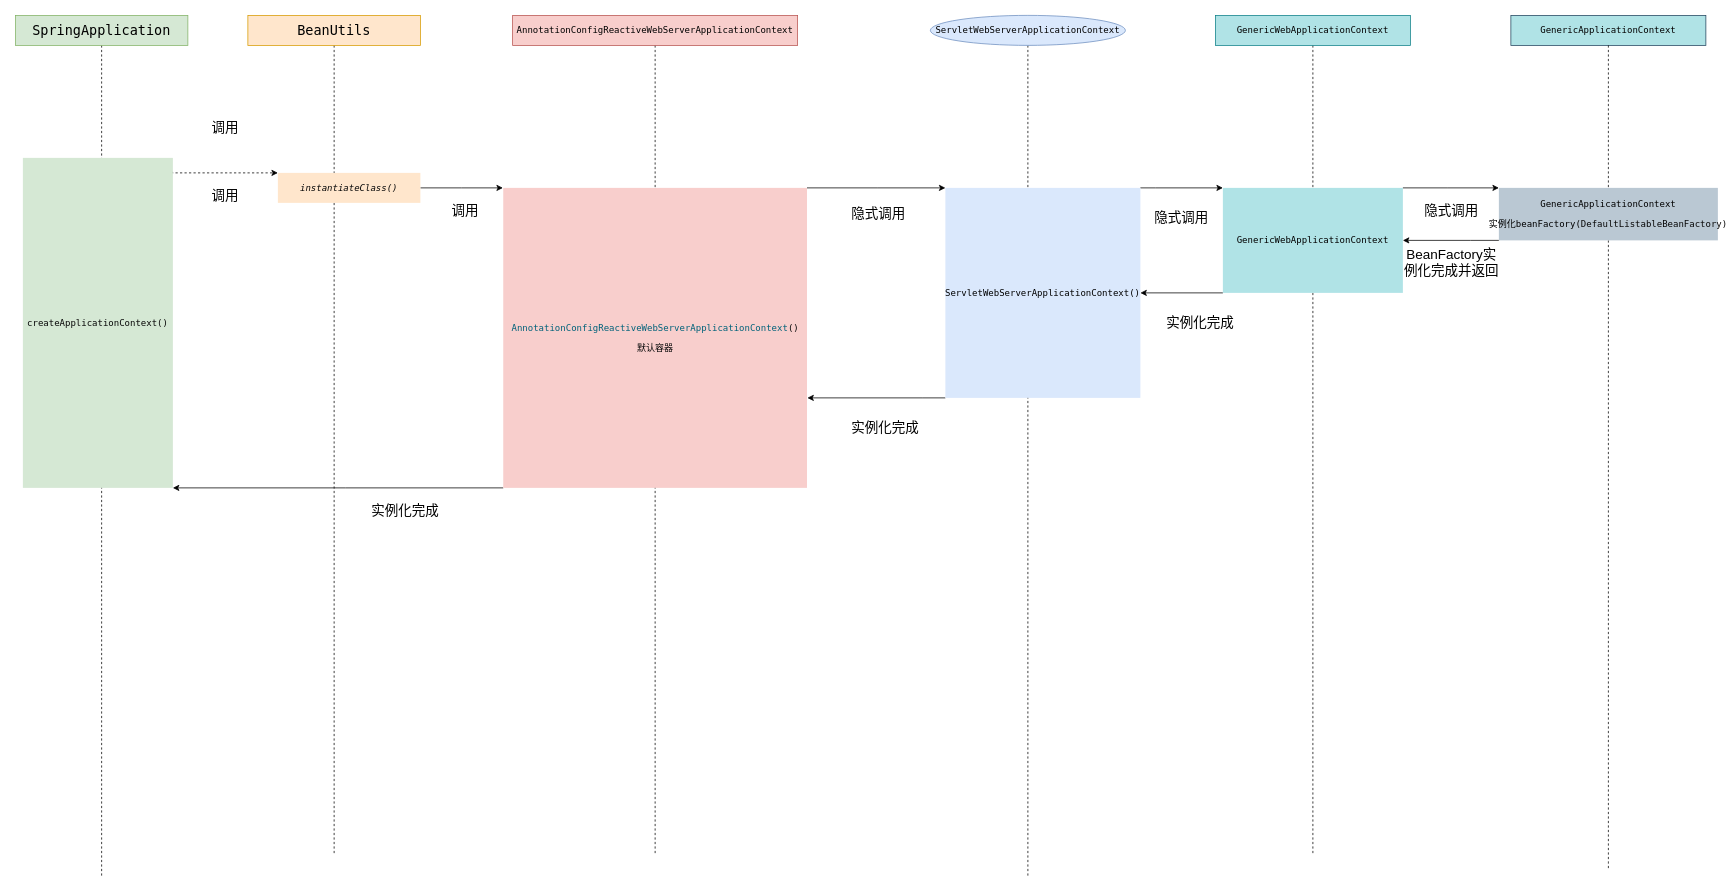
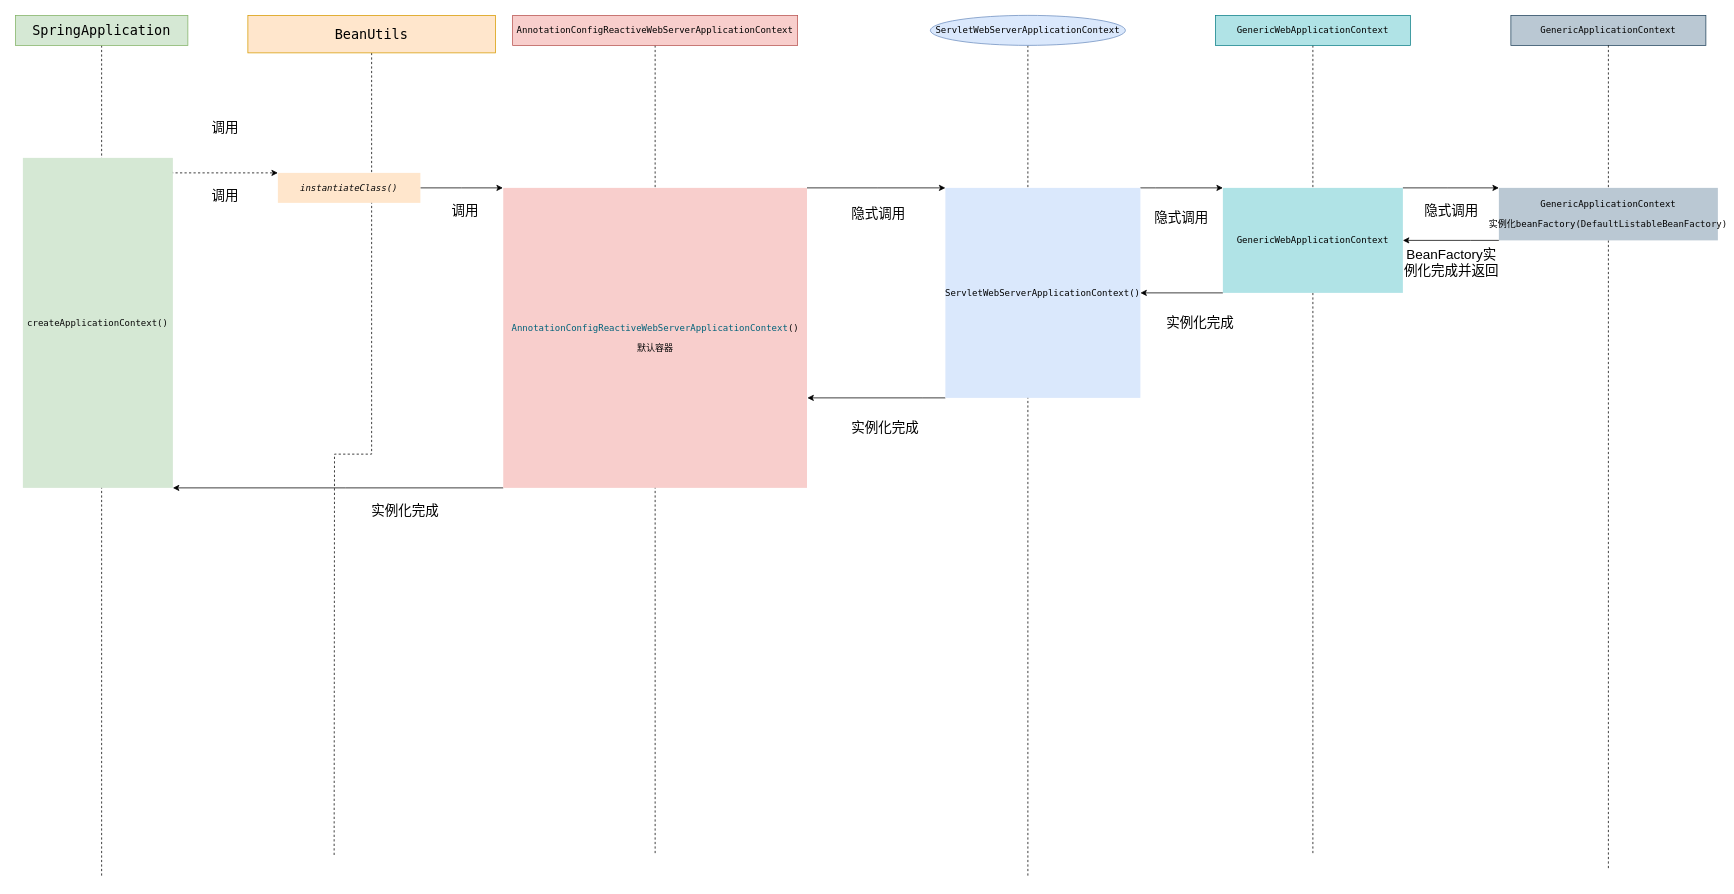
node "BeanUtils": size 173x30 -> 248x38
node "GenericApplicationContext": fillcolor #b0e3e6 -> #bac8d3
